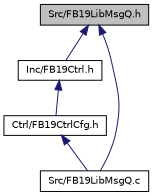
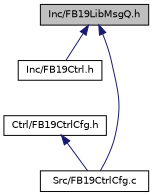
node "Src/FB19LibMsgQ.h": label "Src/FB19LibMsgQ.h" -> "Inc/FB19LibMsgQ.h"
edge "Ctrl/FB19CtrlCfg.h" -> "Inc/FB19Ctrl.h": removed
node "Src/FB19LibMsgQ.c": label "Src/FB19LibMsgQ.c" -> "Src/FB19CtrlCfg.c"
